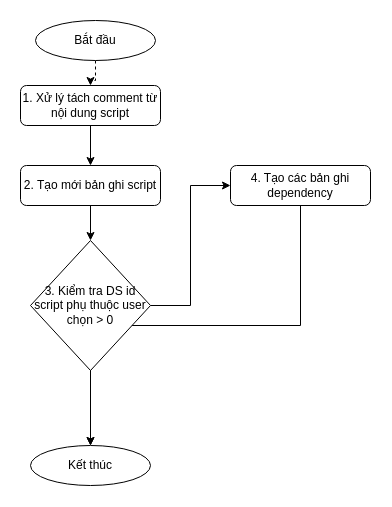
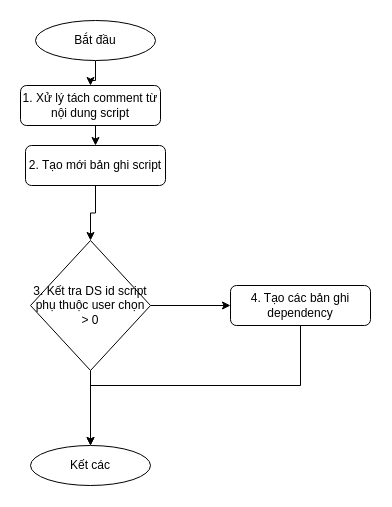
edge "Bắt đầu" -> "1. Xử lý tách comment từ nội dung script": style dashed -> solid
node "2. Tạo mới bản ghi script": moved (91, 186) -> (96, 166)
node "4. Tạo các bản ghi dependency": moved (301, 186) -> (301, 306)
node "3. Kiểm tra DS id script phụ thuộc user chọn > 0": label "3. Kiểm tra DS id script phụ thuộc user chọn > 0" -> "3. Kết tra DS id script phụ thuộc user chọn > 0"
node "Kết thúc": label "Kết thúc" -> "Kết các"
